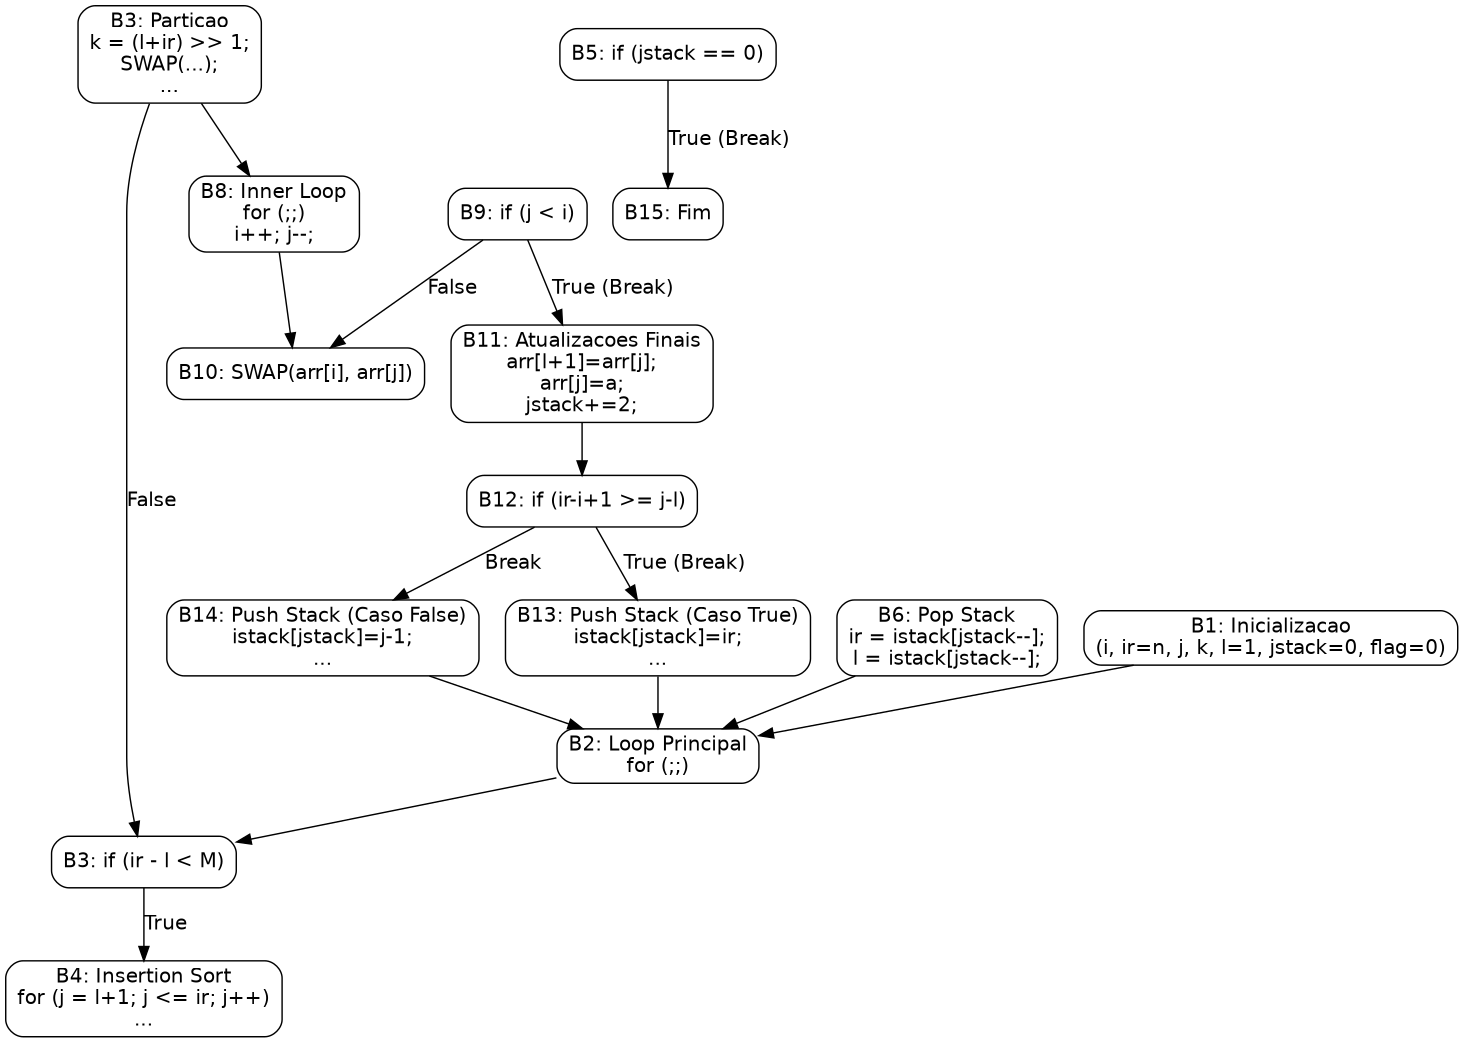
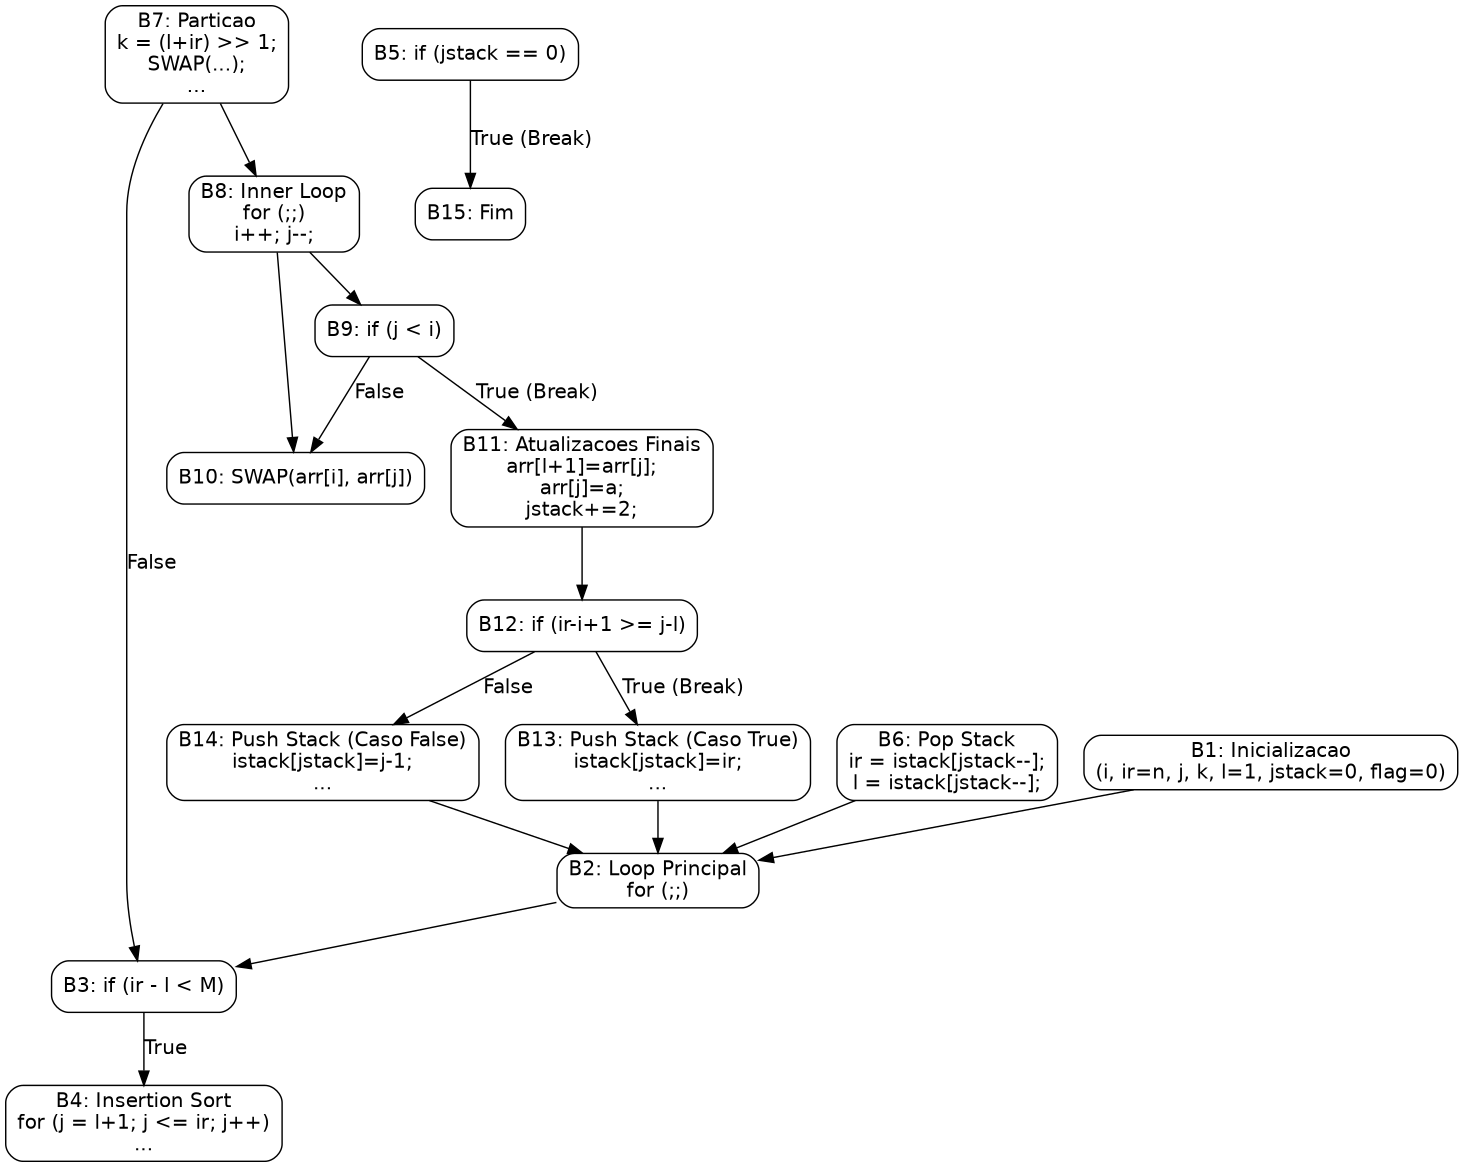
node "B3: Particao k = (l+ir) >> 1; SWAP(...); ...": label "B3: Particao k = (l+ir) >> 1; SWAP(...); ..." -> "B7: Particao k = (l+ir) >> 1; SWAP(...); ..."
edge "B8: Inner Loop for (;;) i++; j--;" -> "B9: if (j < i)": added
edge "B12: if (ir-i+1 >= j-l)" -> "B14: Push Stack (Caso False) istack[jstack]=j-1; ...": label "Break" -> "False"
